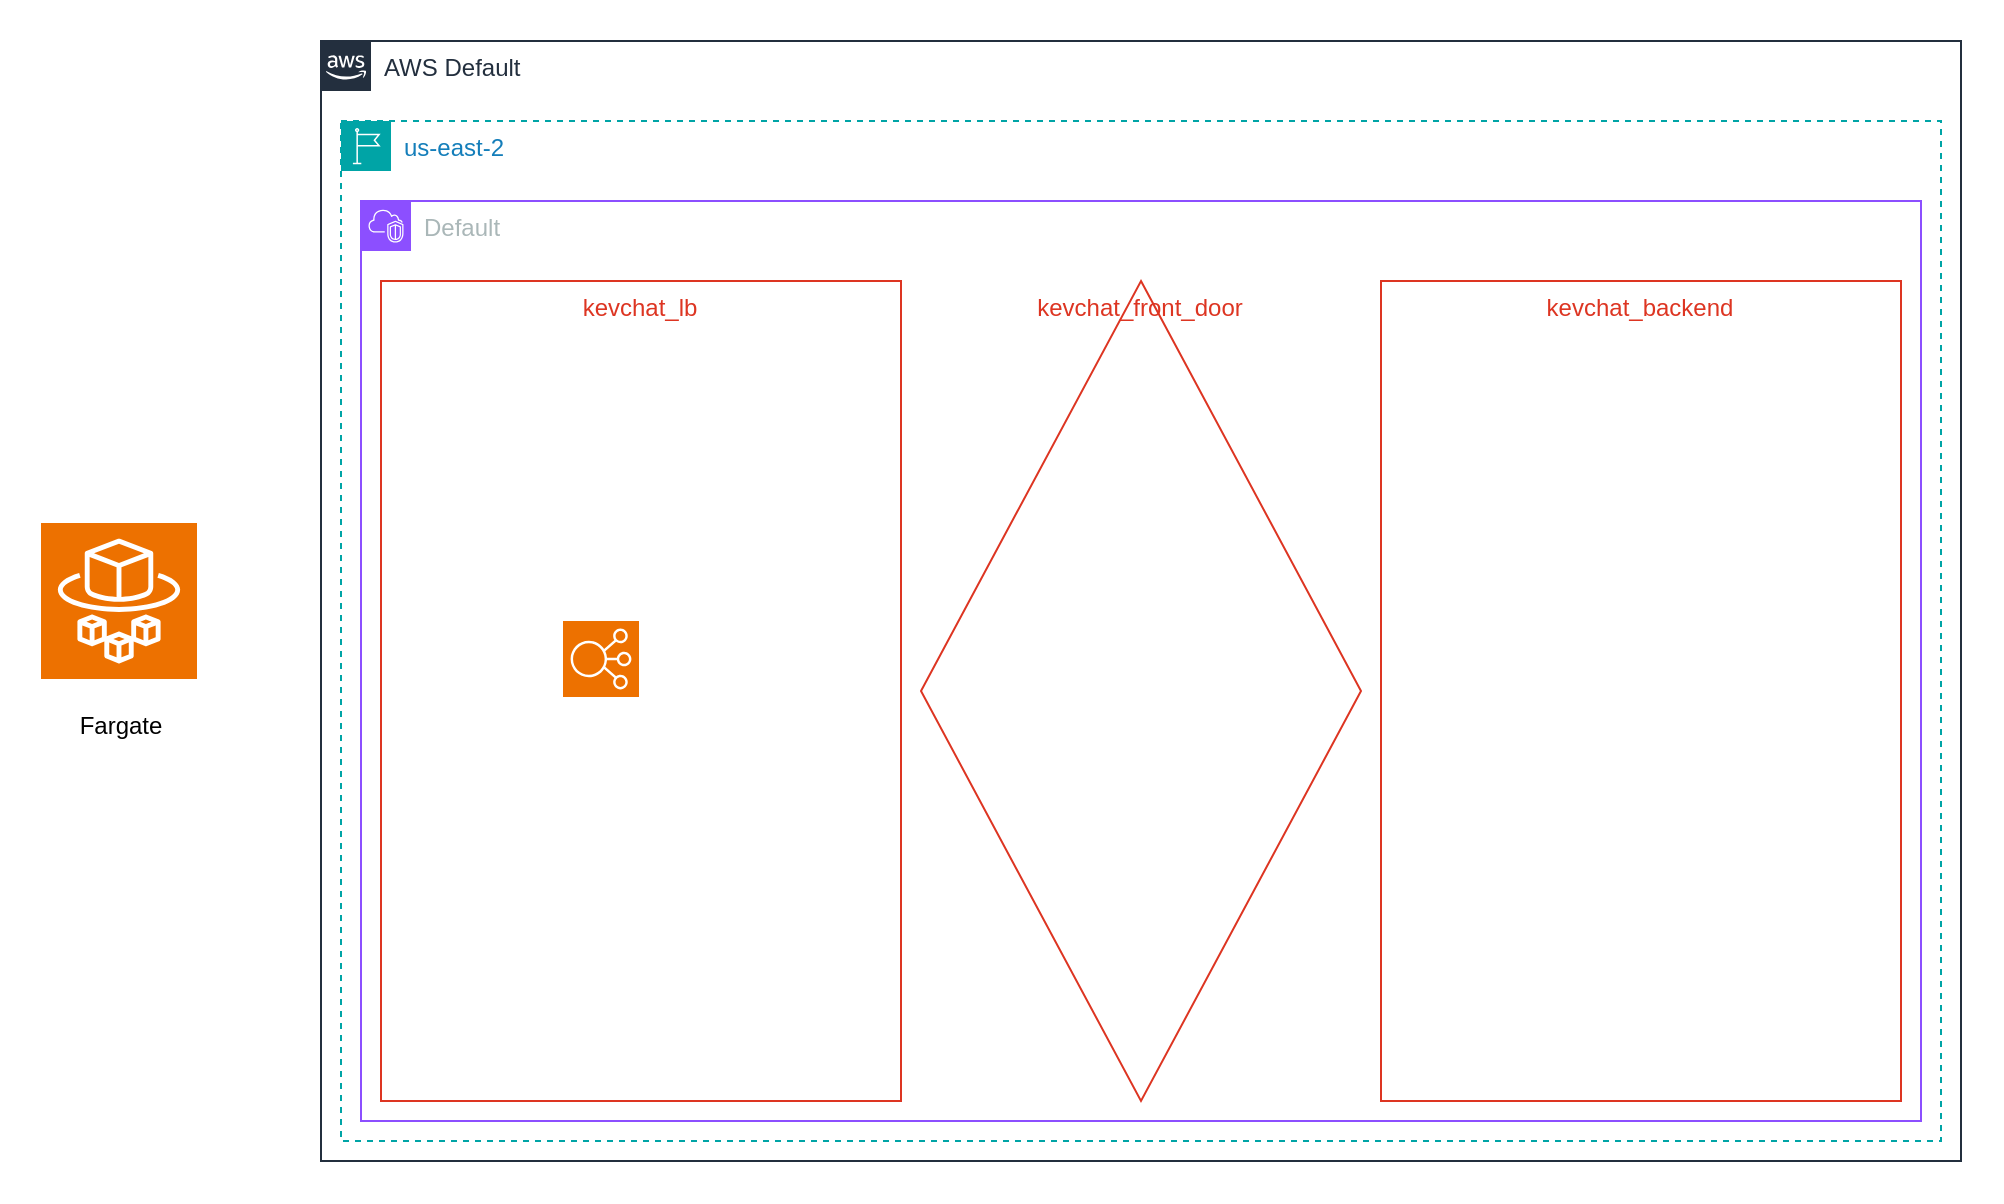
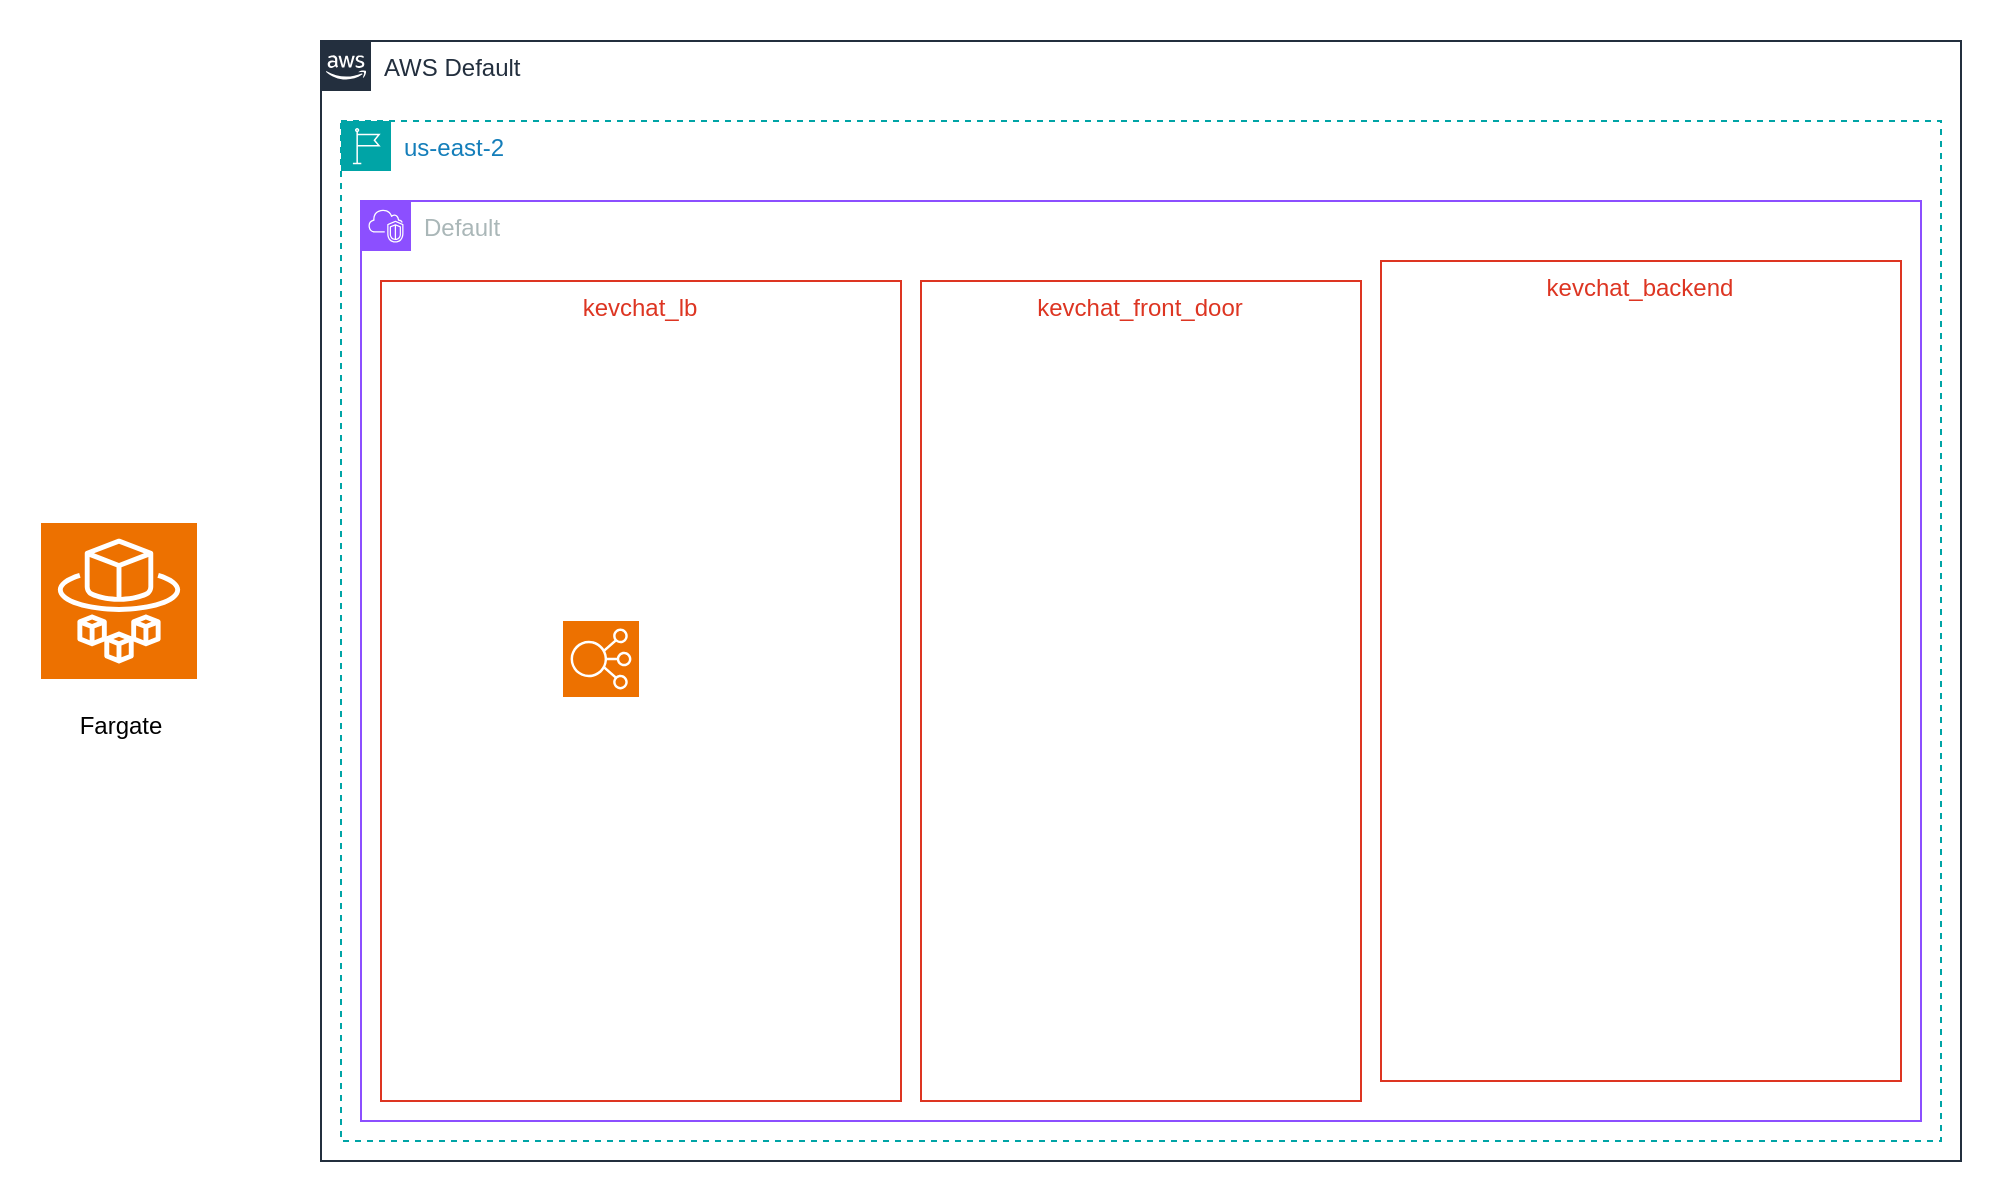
node "kevchat_front_door": shape diamond -> rectangle
node "kevchat_backend": moved (1641, 691) -> (1641, 671)
